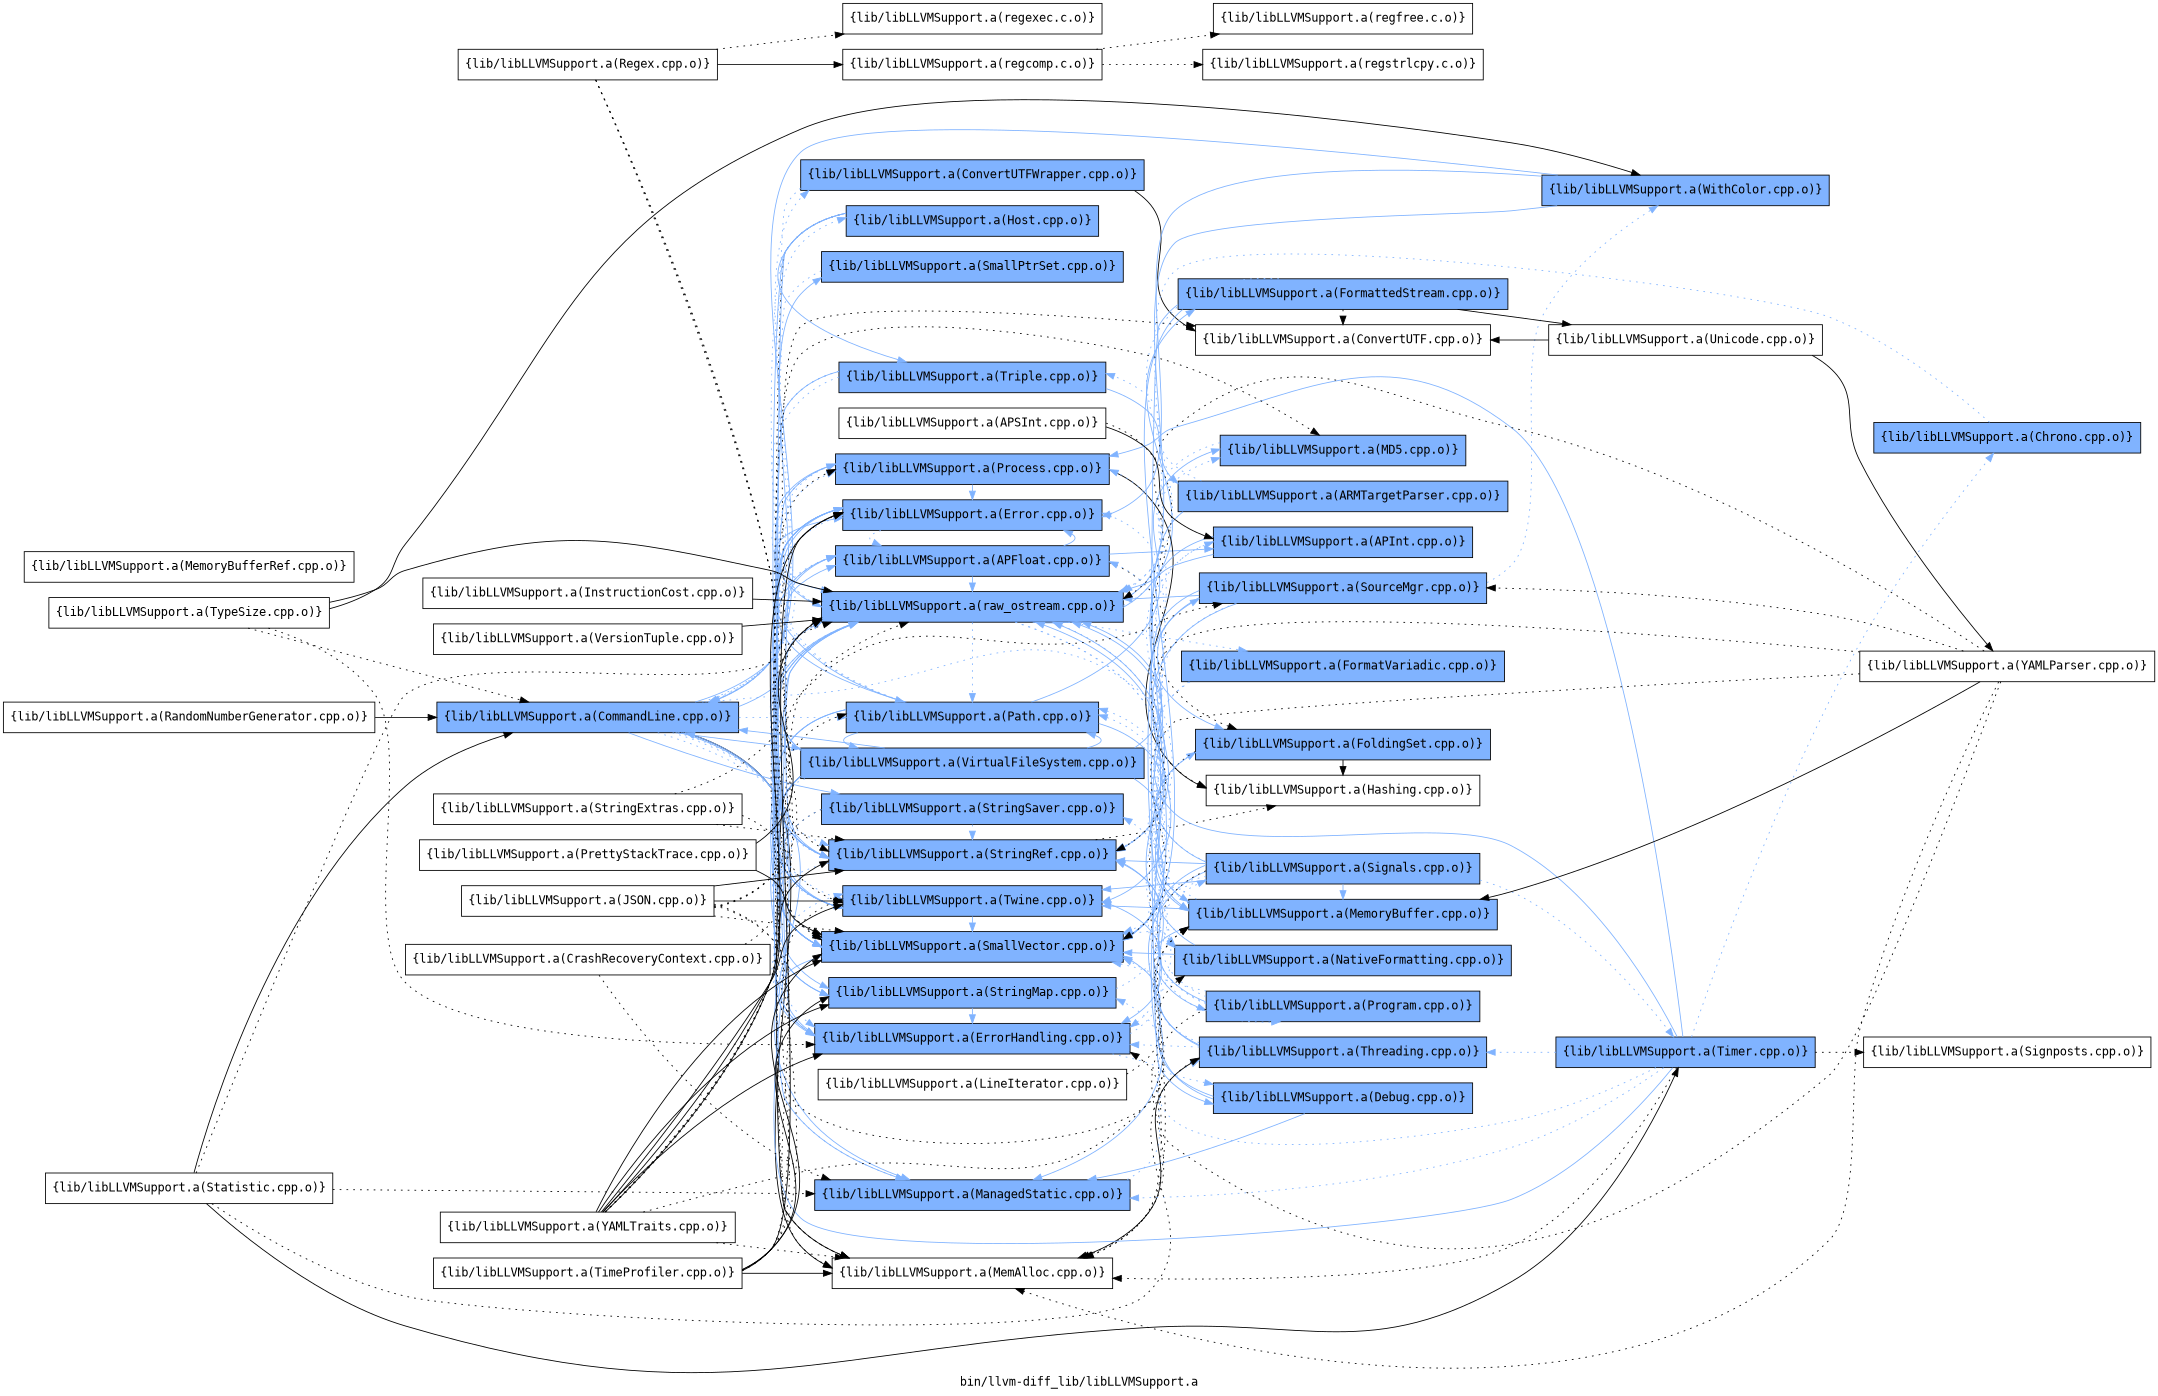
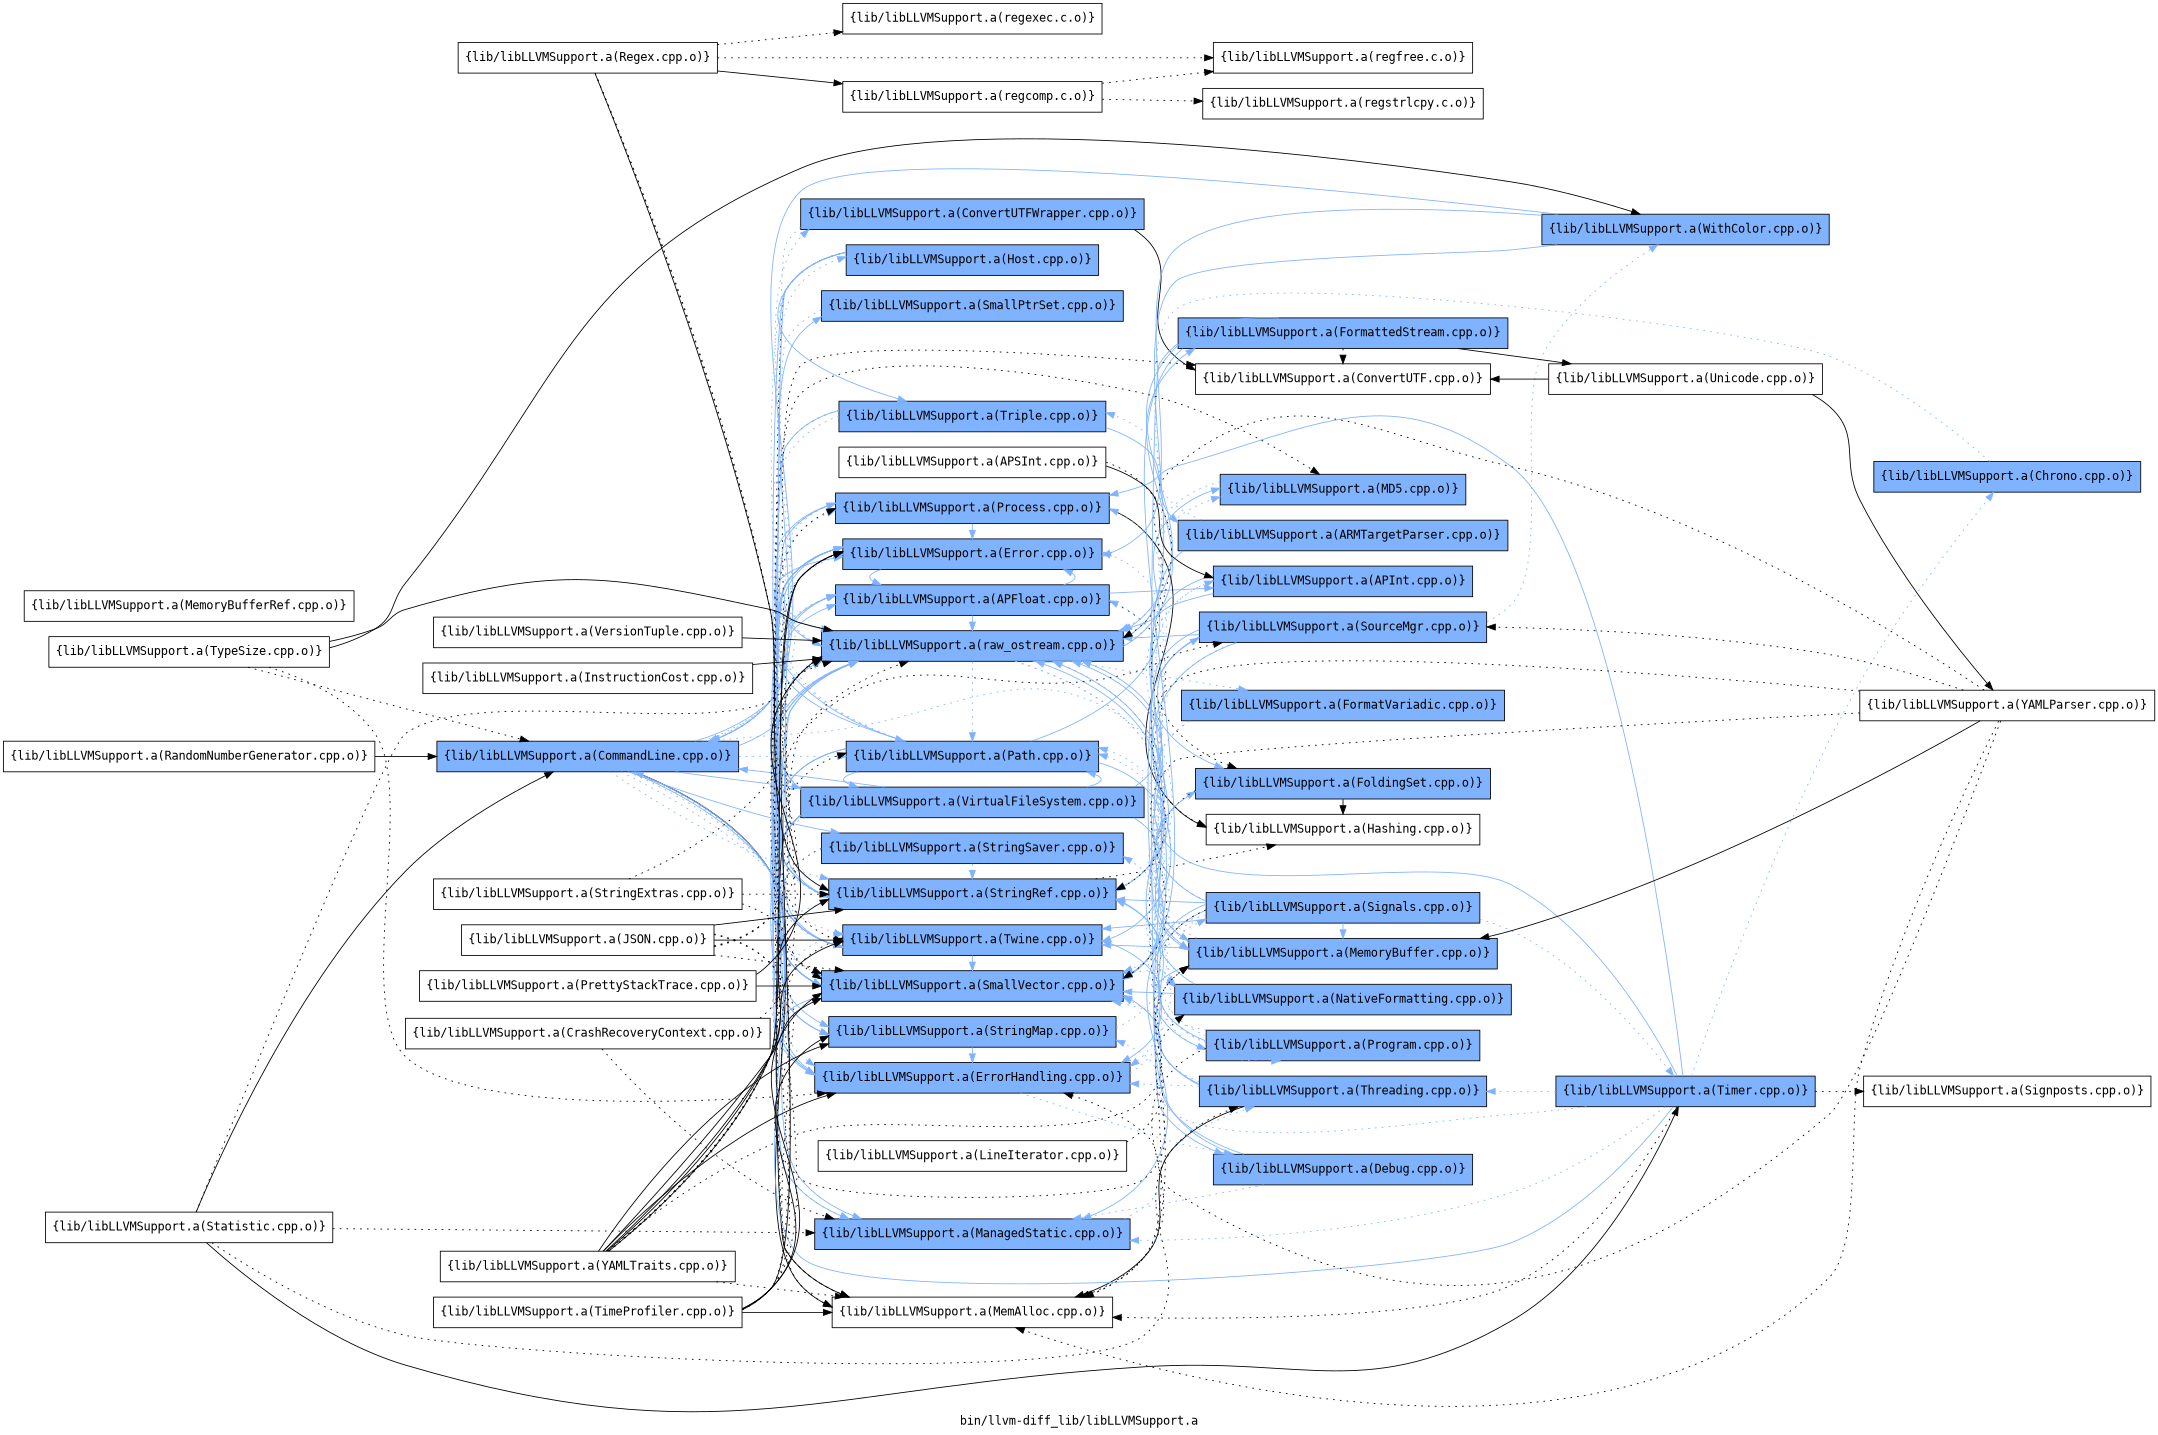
edge "{lib/libLLVMSupport.a(Regex.cpp.o)}" -> "{lib/libLLVMSupport.a(regfree.c.o)}": added
edge "{lib/libLLVMSupport.a(FormattedStream.cpp.o)}" -> "{lib/libLLVMSupport.a(raw_ostream.cpp.o)}": style dotted -> solid
edge "{lib/libLLVMSupport.a(Regex.cpp.o)}" -> "{lib/libLLVMSupport.a(StringRef.cpp.o)}": style dotted -> solid
edge "{lib/libLLVMSupport.a(Error.cpp.o)}" -> "{lib/libLLVMSupport.a(APFloat.cpp.o)}": style dotted -> solid
edge "{lib/libLLVMSupport.a(Debug.cpp.o)}" -> "{lib/libLLVMSupport.a(ManagedStatic.cpp.o)}": style solid -> dotted
